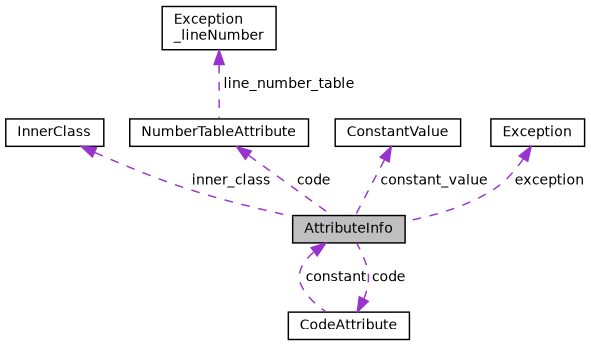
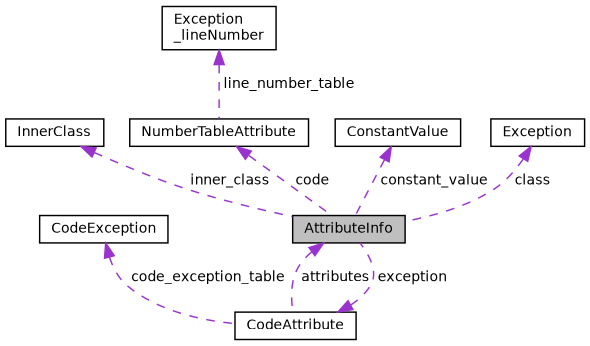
edge "AttributeInfo" -> "Exception": label " exception" -> " class"
node "CodeException": added
edge "CodeAttribute" -> "AttributeInfo": label " constant" -> " attributes"
edge "AttributeInfo" -> "CodeAttribute": label " code" -> " exception"
